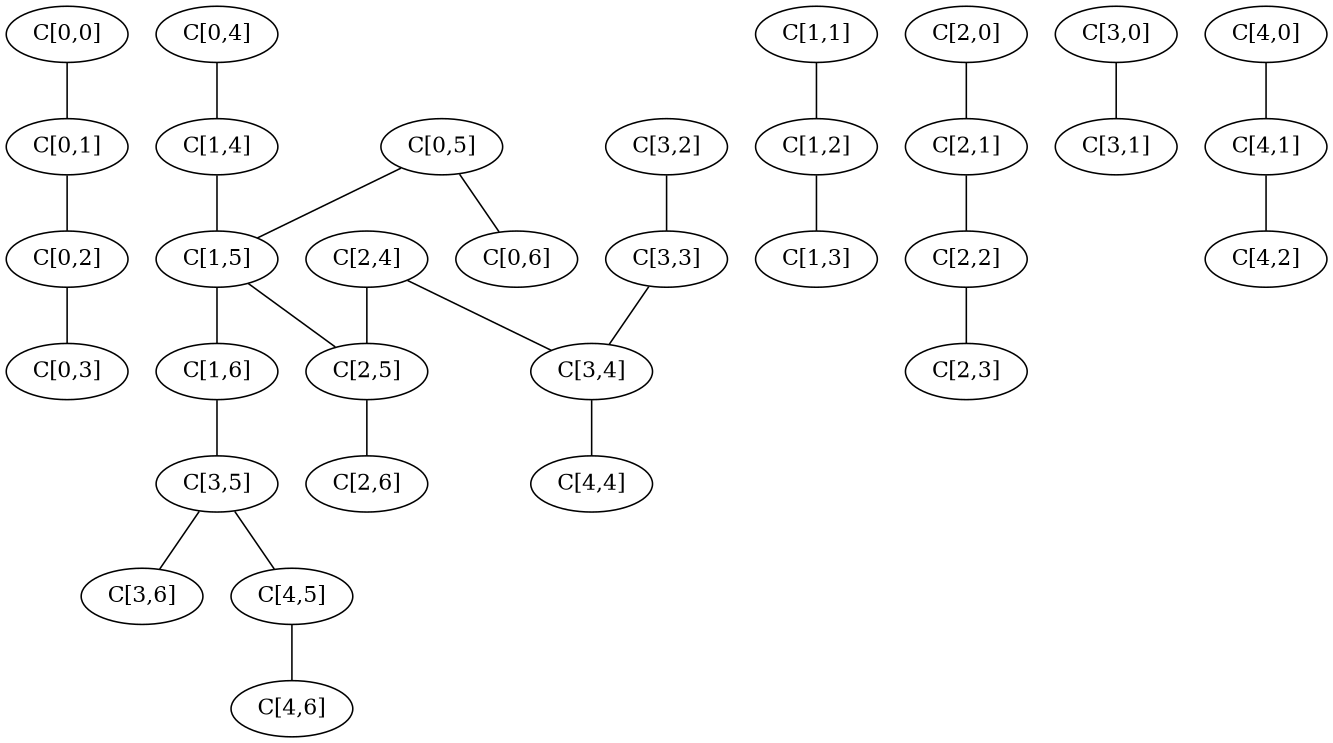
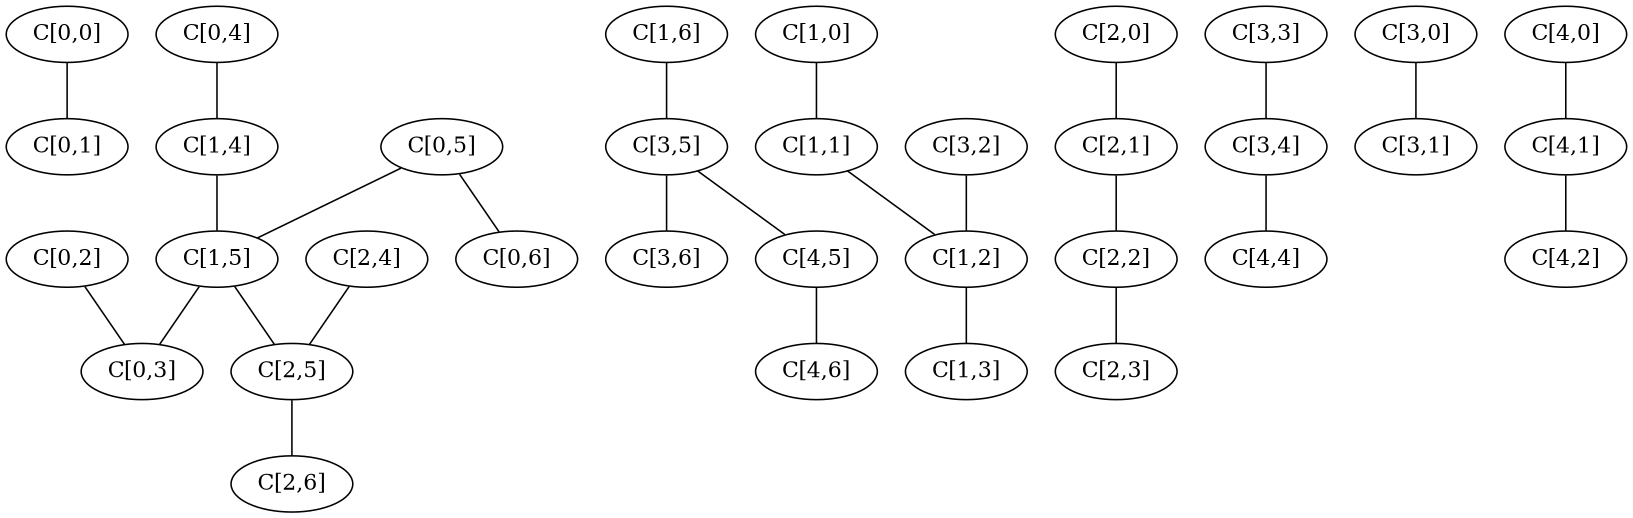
node "C[1,0]": added
edge "C[0,1]" -- "C[0,2]": removed
edge "C[3,2]" -- "C[3,3]": now "C[3,2]" -- "C[1,2]"
edge "C[2,4]" -- "C[3,4]": removed
edge "C[1,5]" -- "C[1,6]": now "C[1,5]" -- "C[0,3]"
